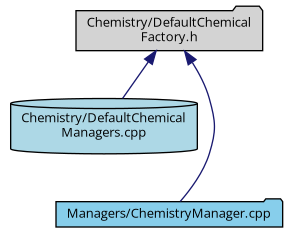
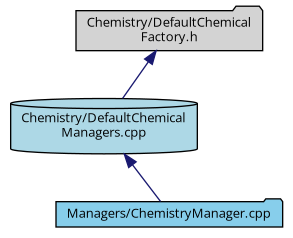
edge "Managers/ChemistryManager.cpp" -> "Chemistry/DefaultChemical Factory.h": now "Managers/ChemistryManager.cpp" -> "Chemistry/DefaultChemical Managers.cpp"
